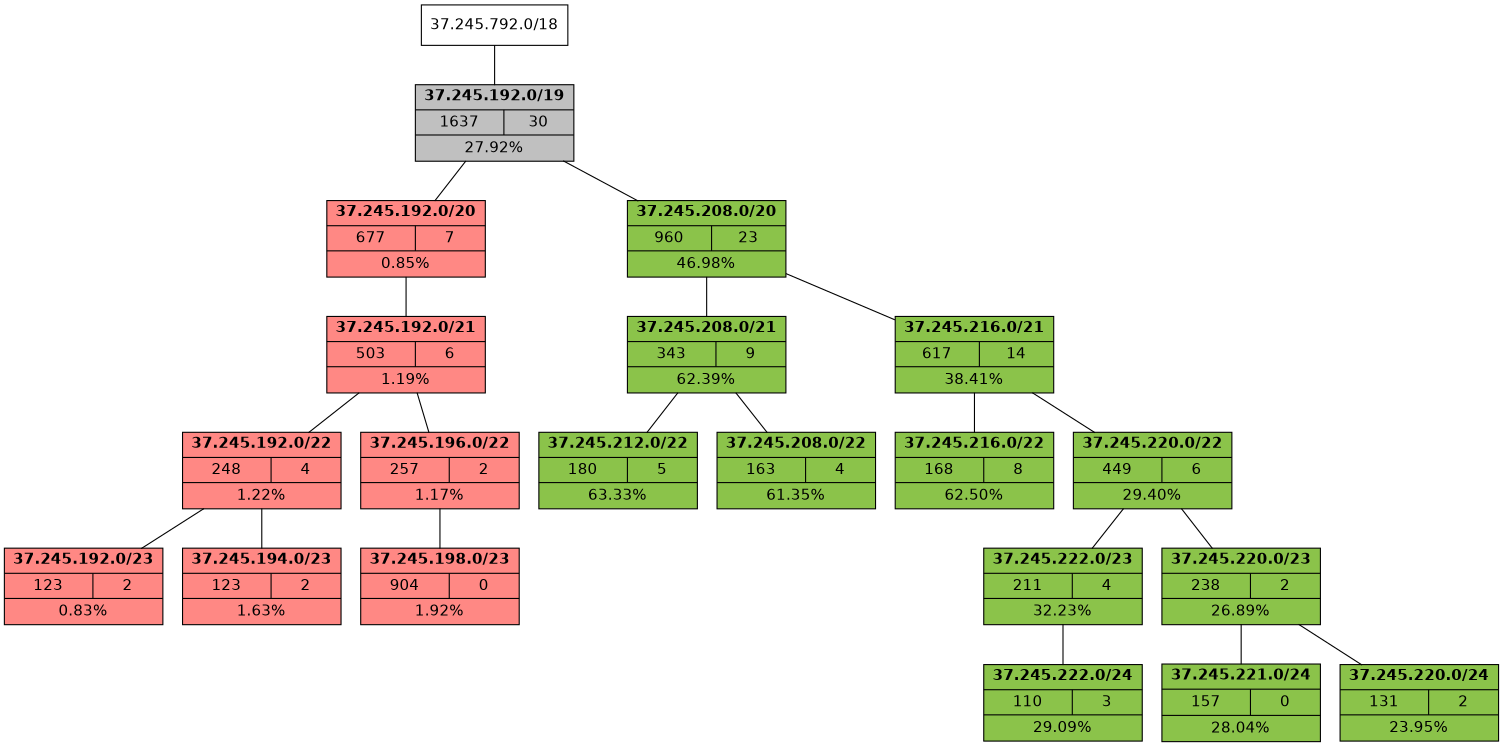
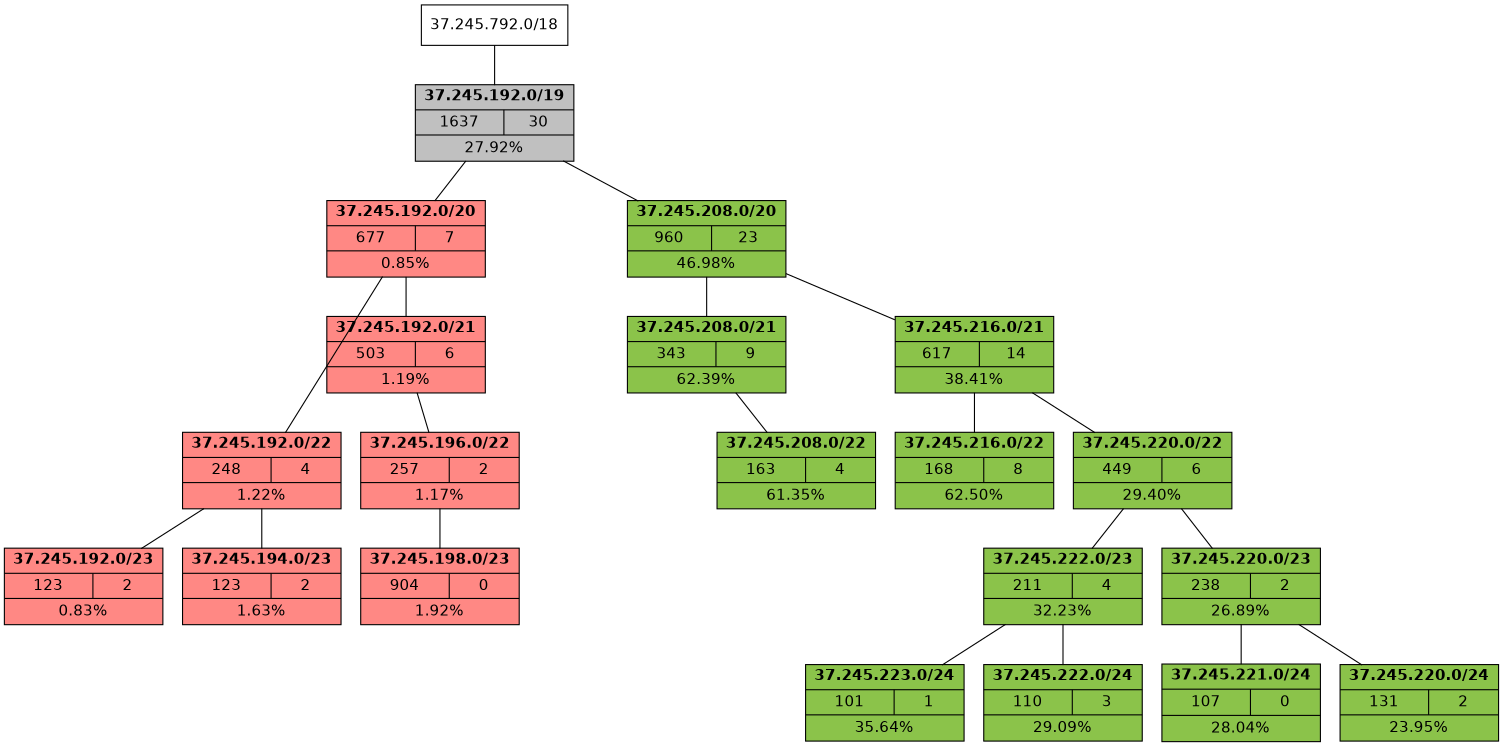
edge "37.245.192.0/21" -- "37.245.192.0/22": now "37.245.192.0/20" -- "37.245.192.0/22"
node "37.245.212.0/22": removed
node "37.245.221.0/24": text "157" -> "107"
node "37.245.223.0/24": added
